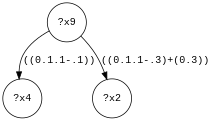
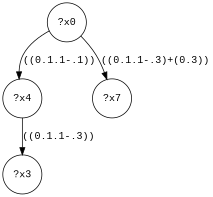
node "?x9": label "?x9" -> "?x0"
node "?x2": label "?x2" -> "?x7"
node "?x3": added
